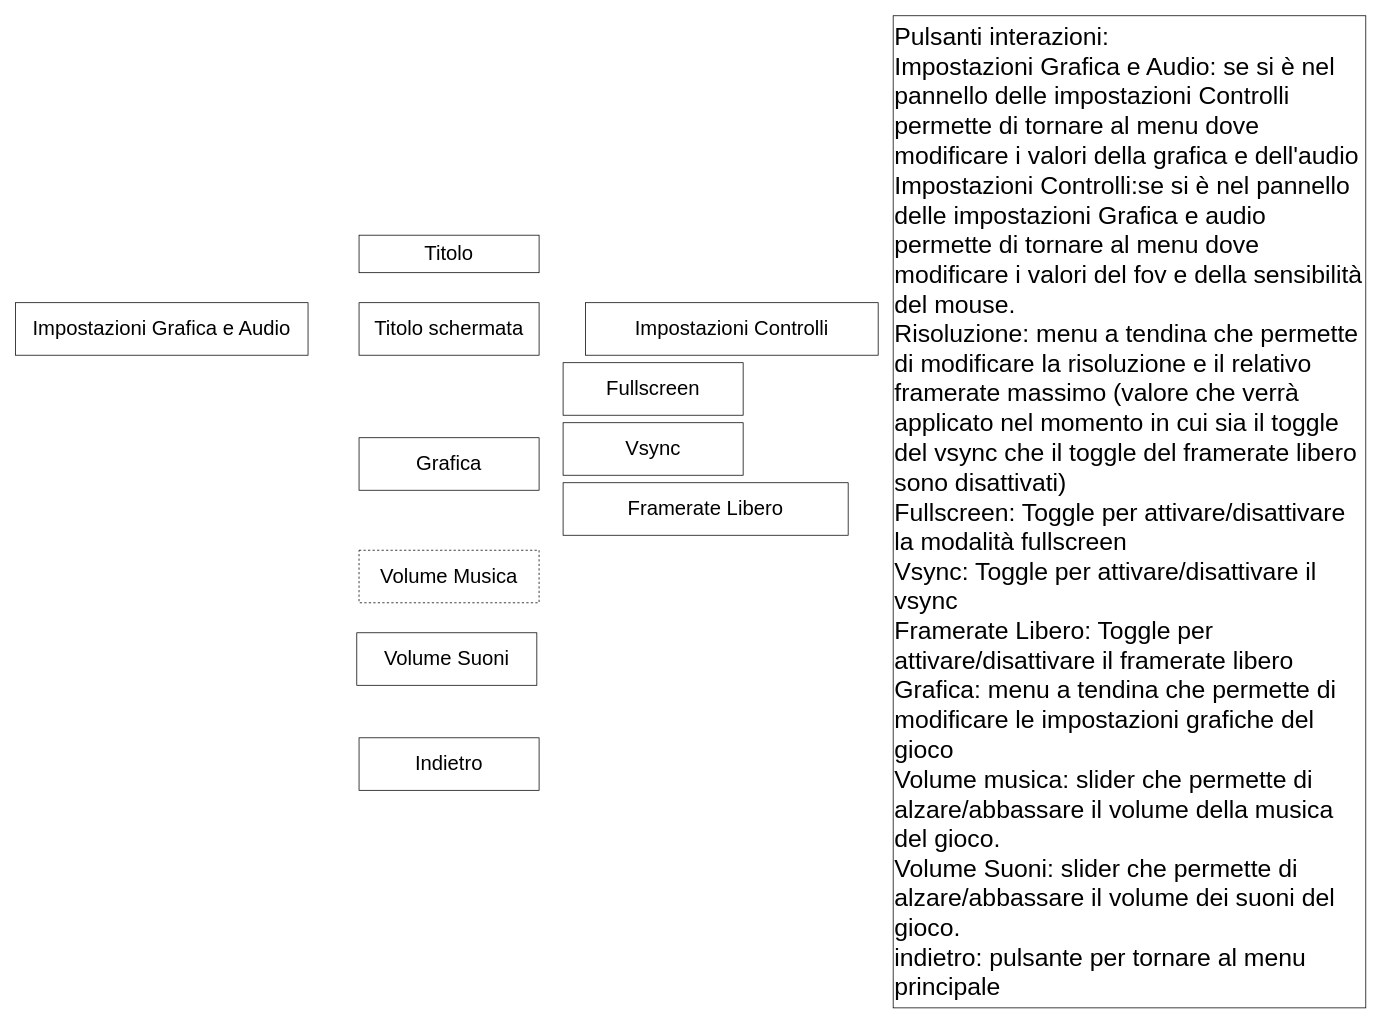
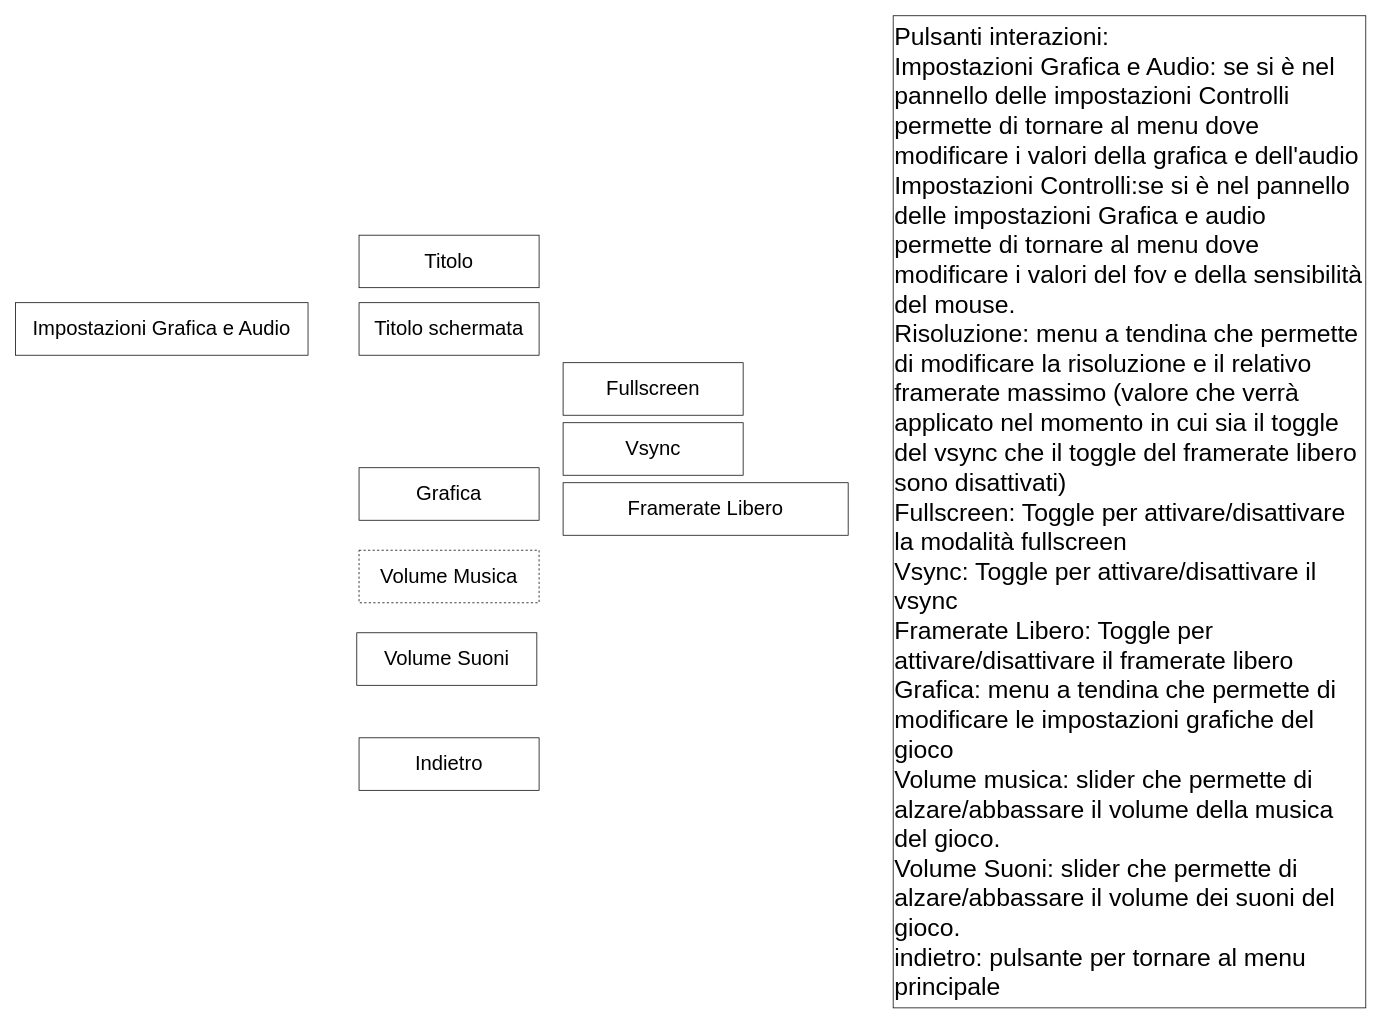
node "Titolo": size 180x38 -> 180x53
node "Impostazioni Controlli": removed
node "Grafica": moved (449, 464) -> (449, 494)
